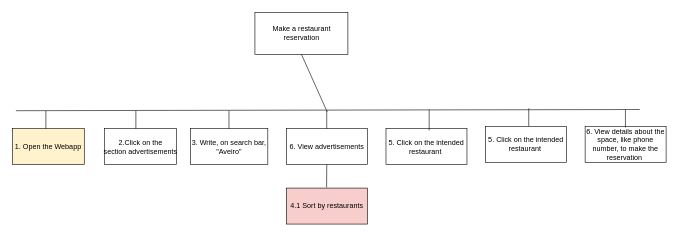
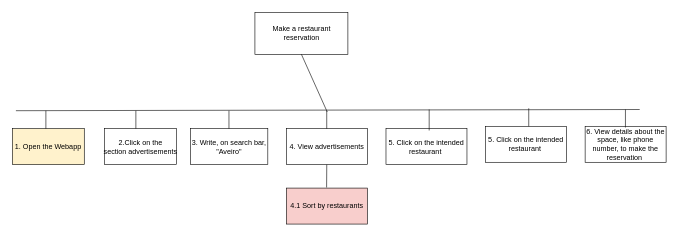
node "6. View advertisements": label "6. View advertisements" -> "4. View advertisements"
